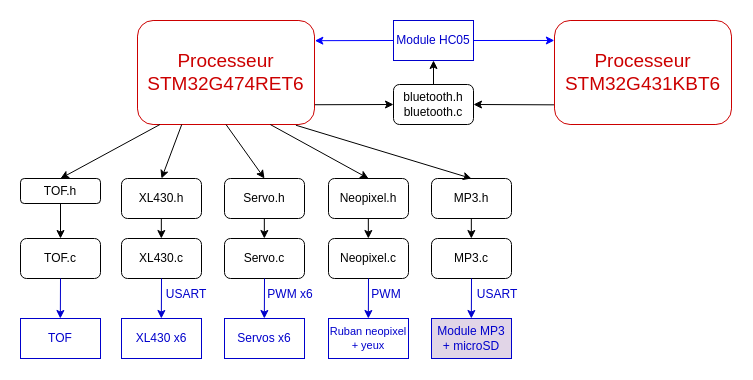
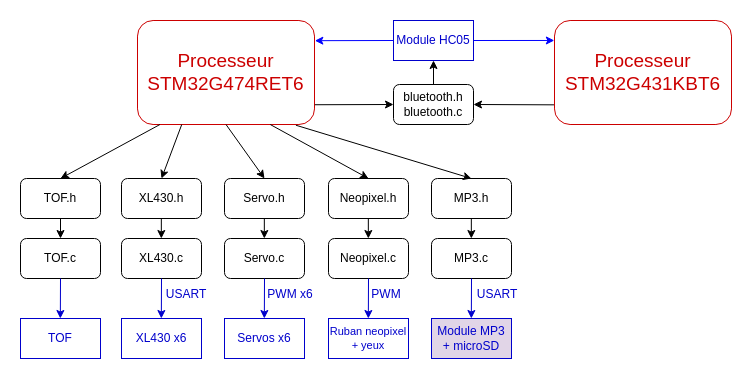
node "TOF.h": size 80x25 -> 80x40
